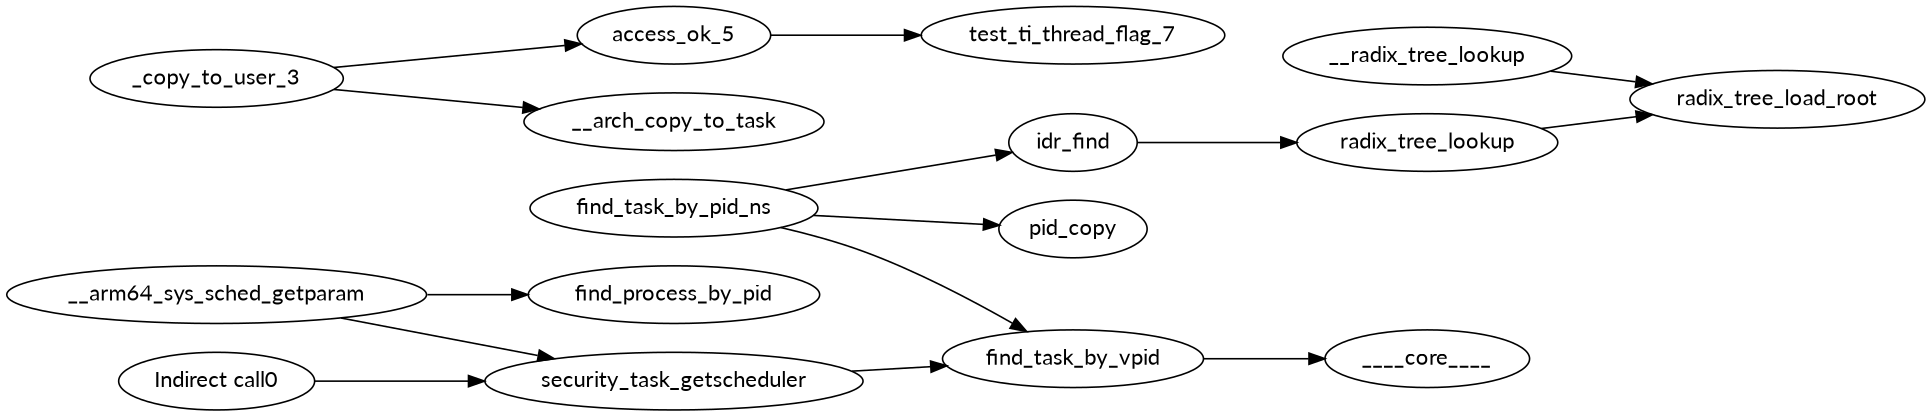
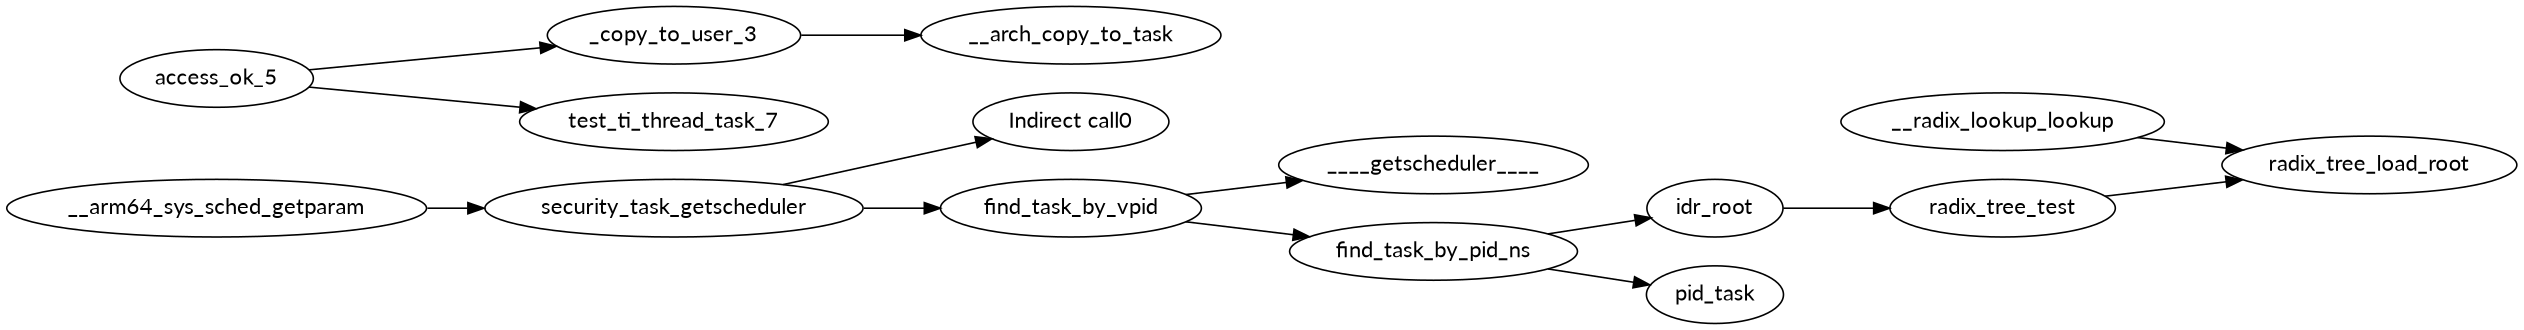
node "test_ti_thread_flag_7": label "test_ti_thread_flag_7" -> "test_ti_thread_task_7"
edge "_copy_to_user_3" -> "access_ok_5": reversed
node "__radix_tree_lookup": label "__radix_tree_lookup" -> "__radix_lookup_lookup"
node "idr_find": label "idr_find" -> "idr_root"
node "radix_tree_lookup": label "radix_tree_lookup" -> "radix_tree_test"
node "pid_copy": label "pid_copy" -> "pid_task"
edge "find_task_by_pid_ns" -> "find_task_by_vpid": reversed
node "find_process_by_pid": removed
node "____core____": label "____core____" -> "____getscheduler____"
edge "Indirect call0" -> "security_task_getscheduler": reversed
